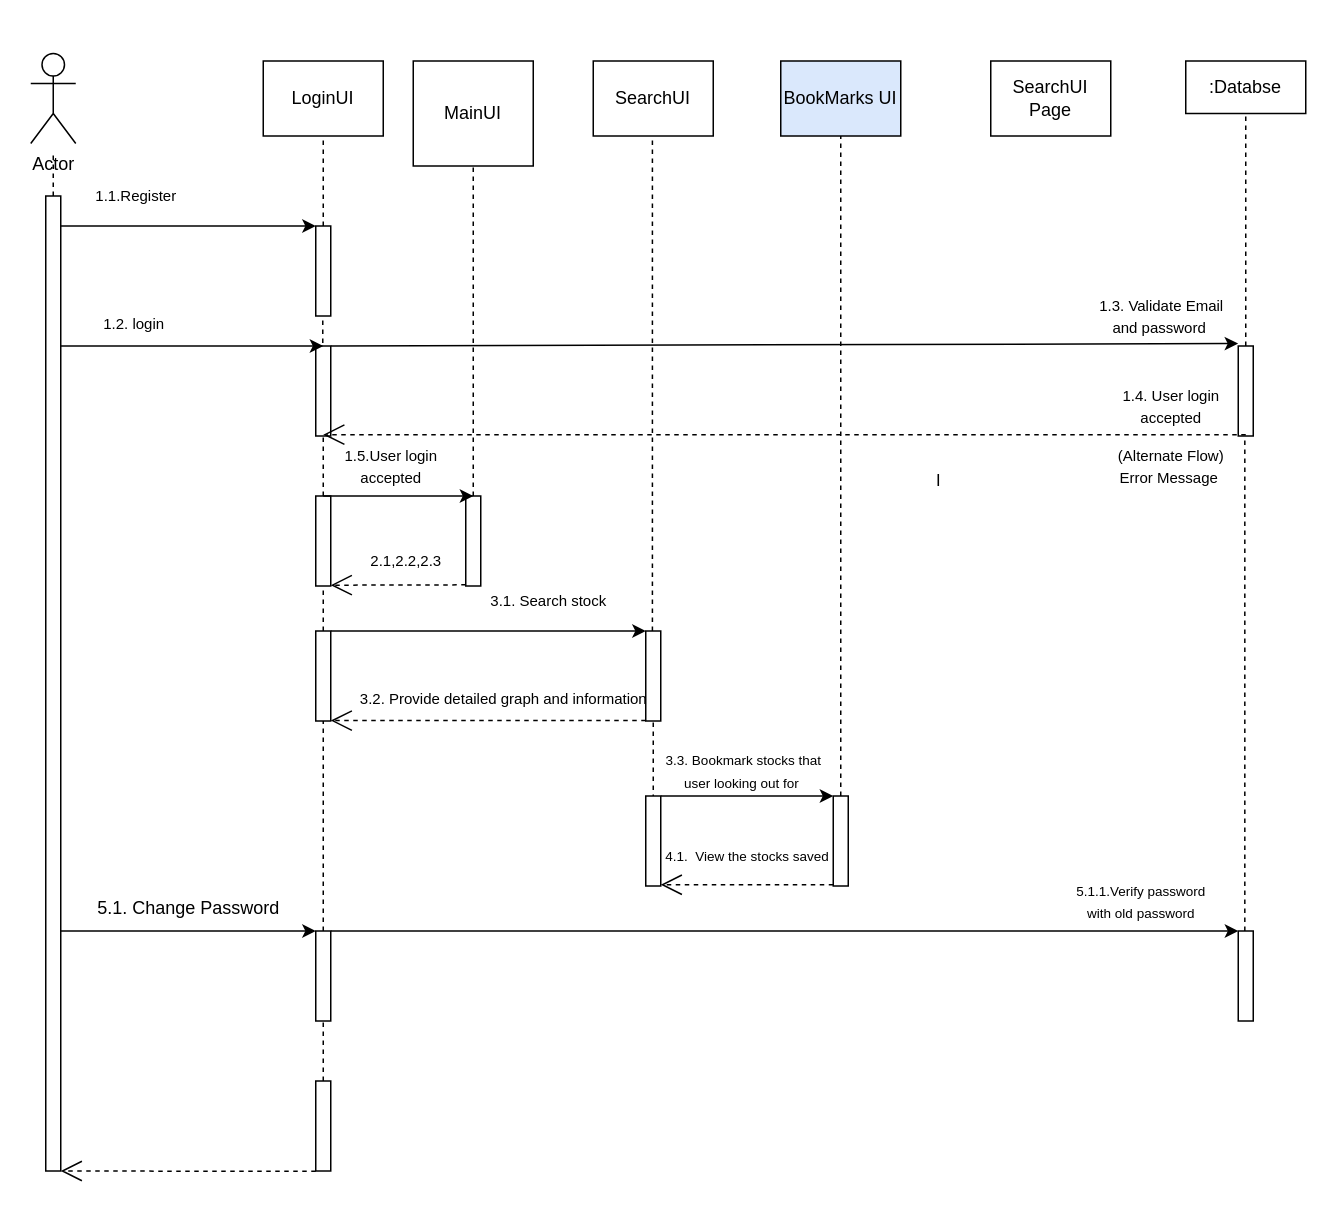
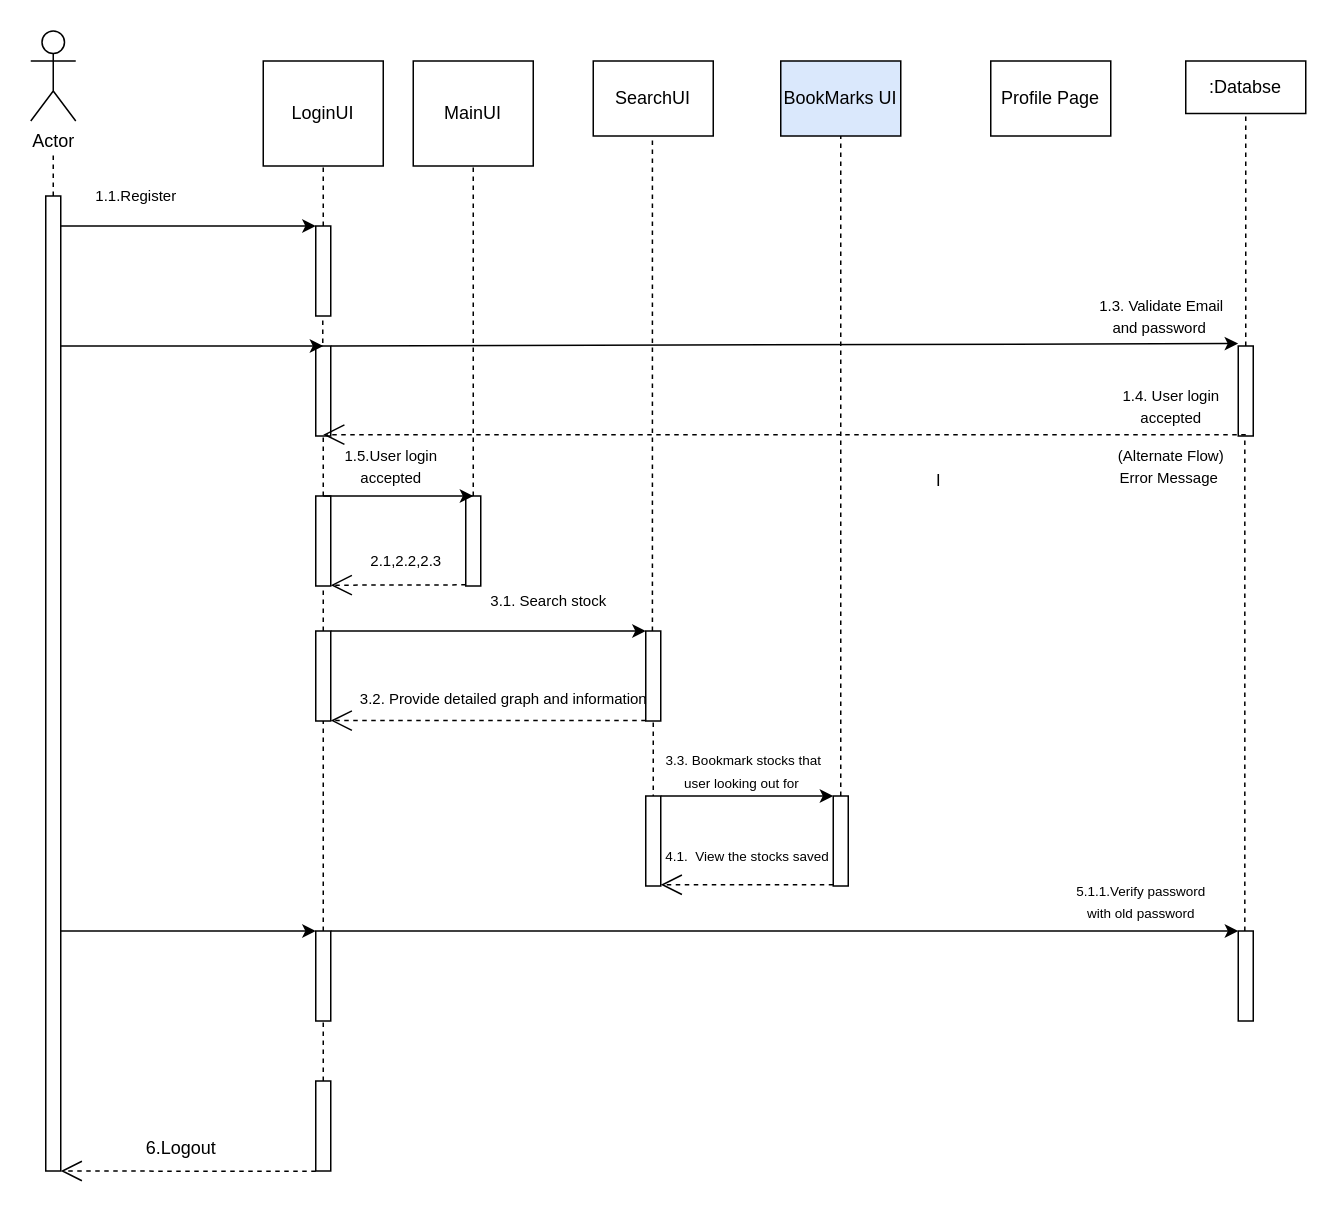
node "Actor": moved (53, 98) -> (53, 76)
node "LoginUI": size 120x75 -> 120x105
node "SearchUI Page": label "SearchUI Page" -> "Profile Page"
node "1.2. login": removed
node "5.1. Change Password": removed
node "6.Logout": added
